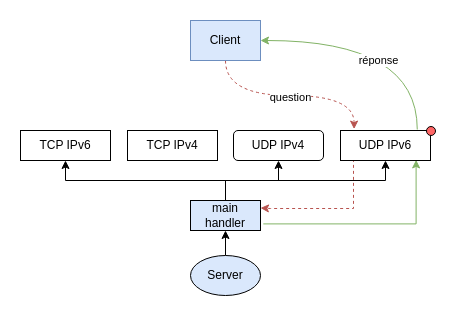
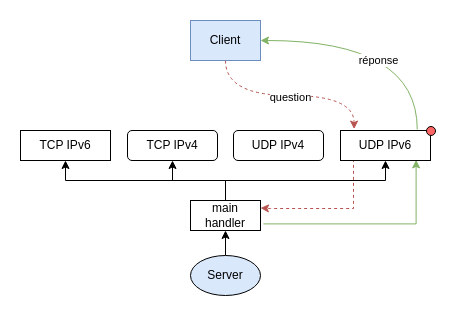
node "TCP IPv4": shape rectangle -> rounded rectangle
edge "main handler" -> "UDP IPv4": now "main handler" -> "TCP IPv4"
node "main handler": fillcolor #dae8fc -> #ffffff
